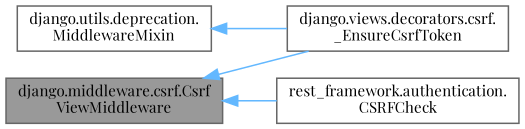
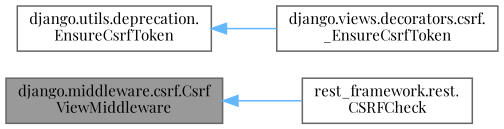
node "django.utils.deprecation. MiddlewareMixin": label "django.utils.deprecation. MiddlewareMixin" -> "django.utils.deprecation. EnsureCsrfToken"
edge "django.views.decorators.csrf. _EnsureCsrfToken" -> "django.middleware.csrf.Csrf ViewMiddleware": removed
node "rest_framework.authentication. CSRFCheck": label "rest_framework.authentication. CSRFCheck" -> "rest_framework.rest. CSRFCheck"
